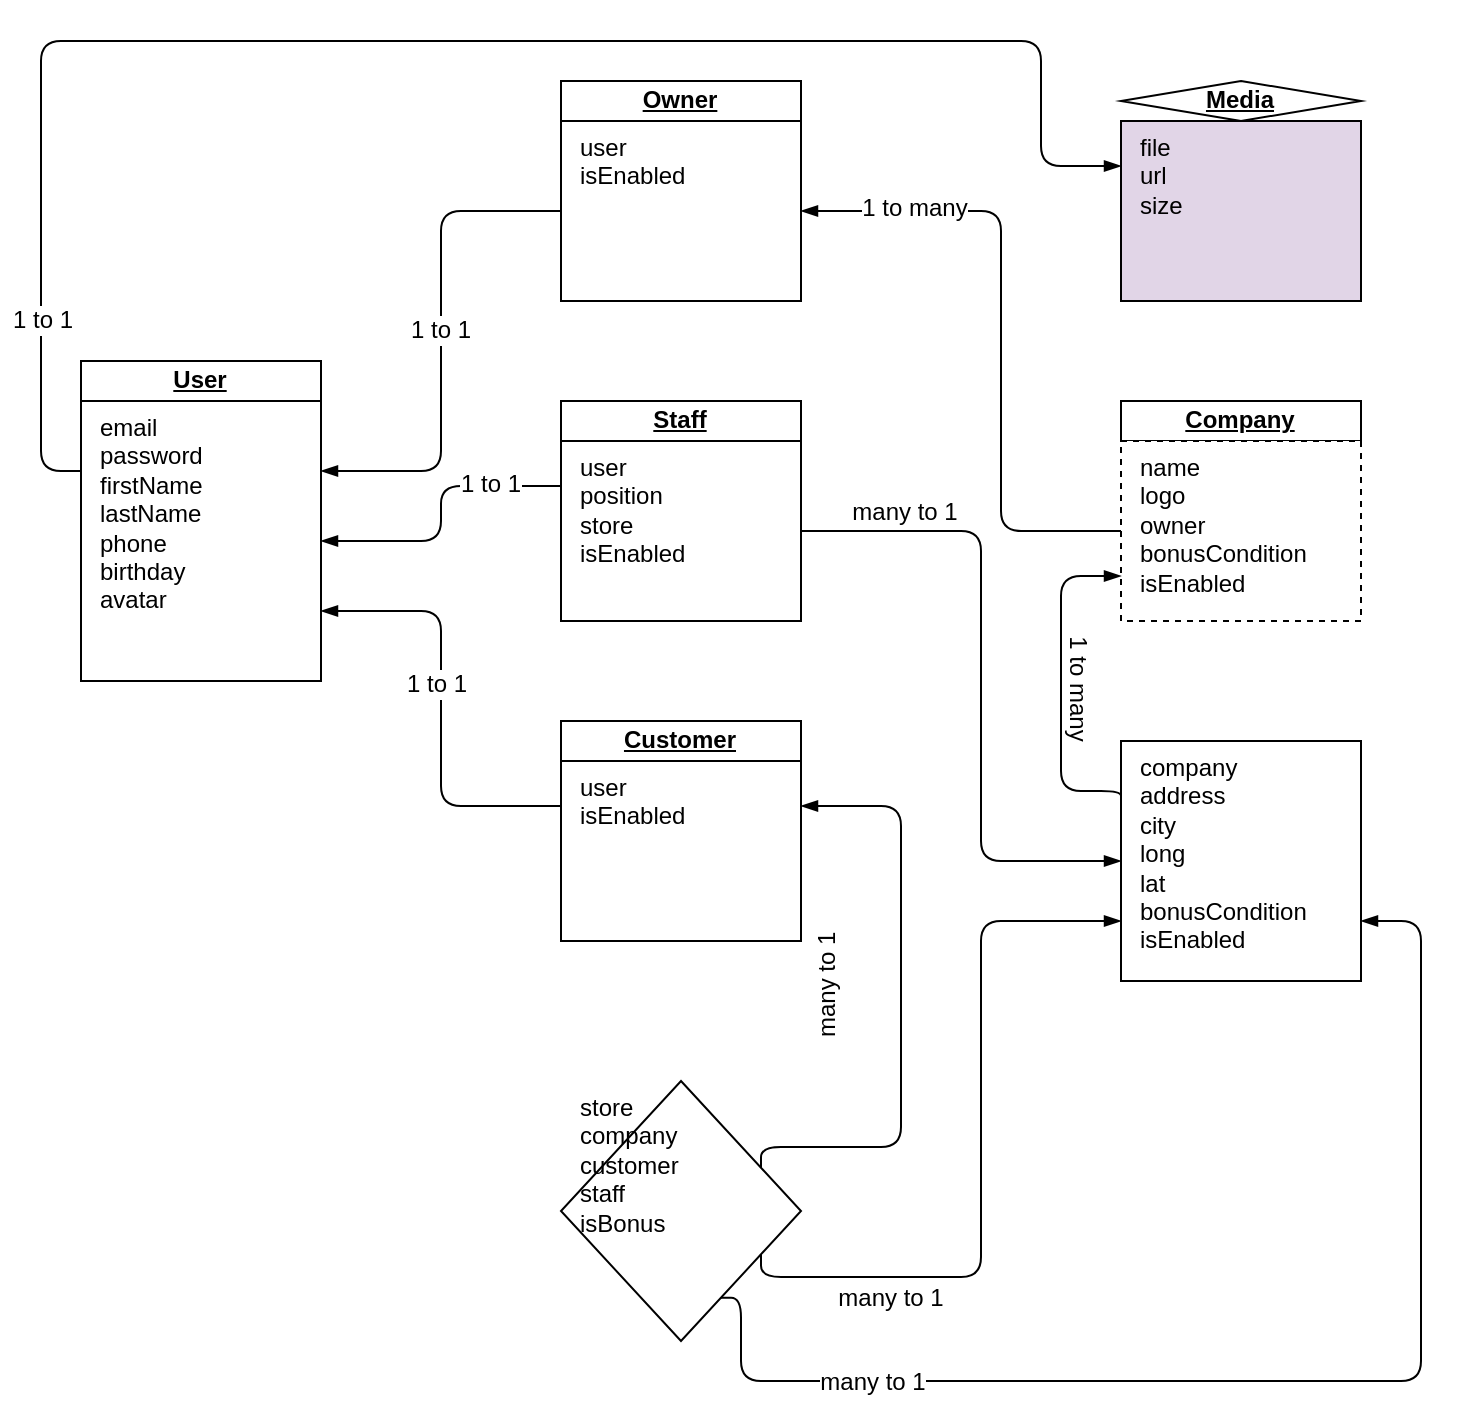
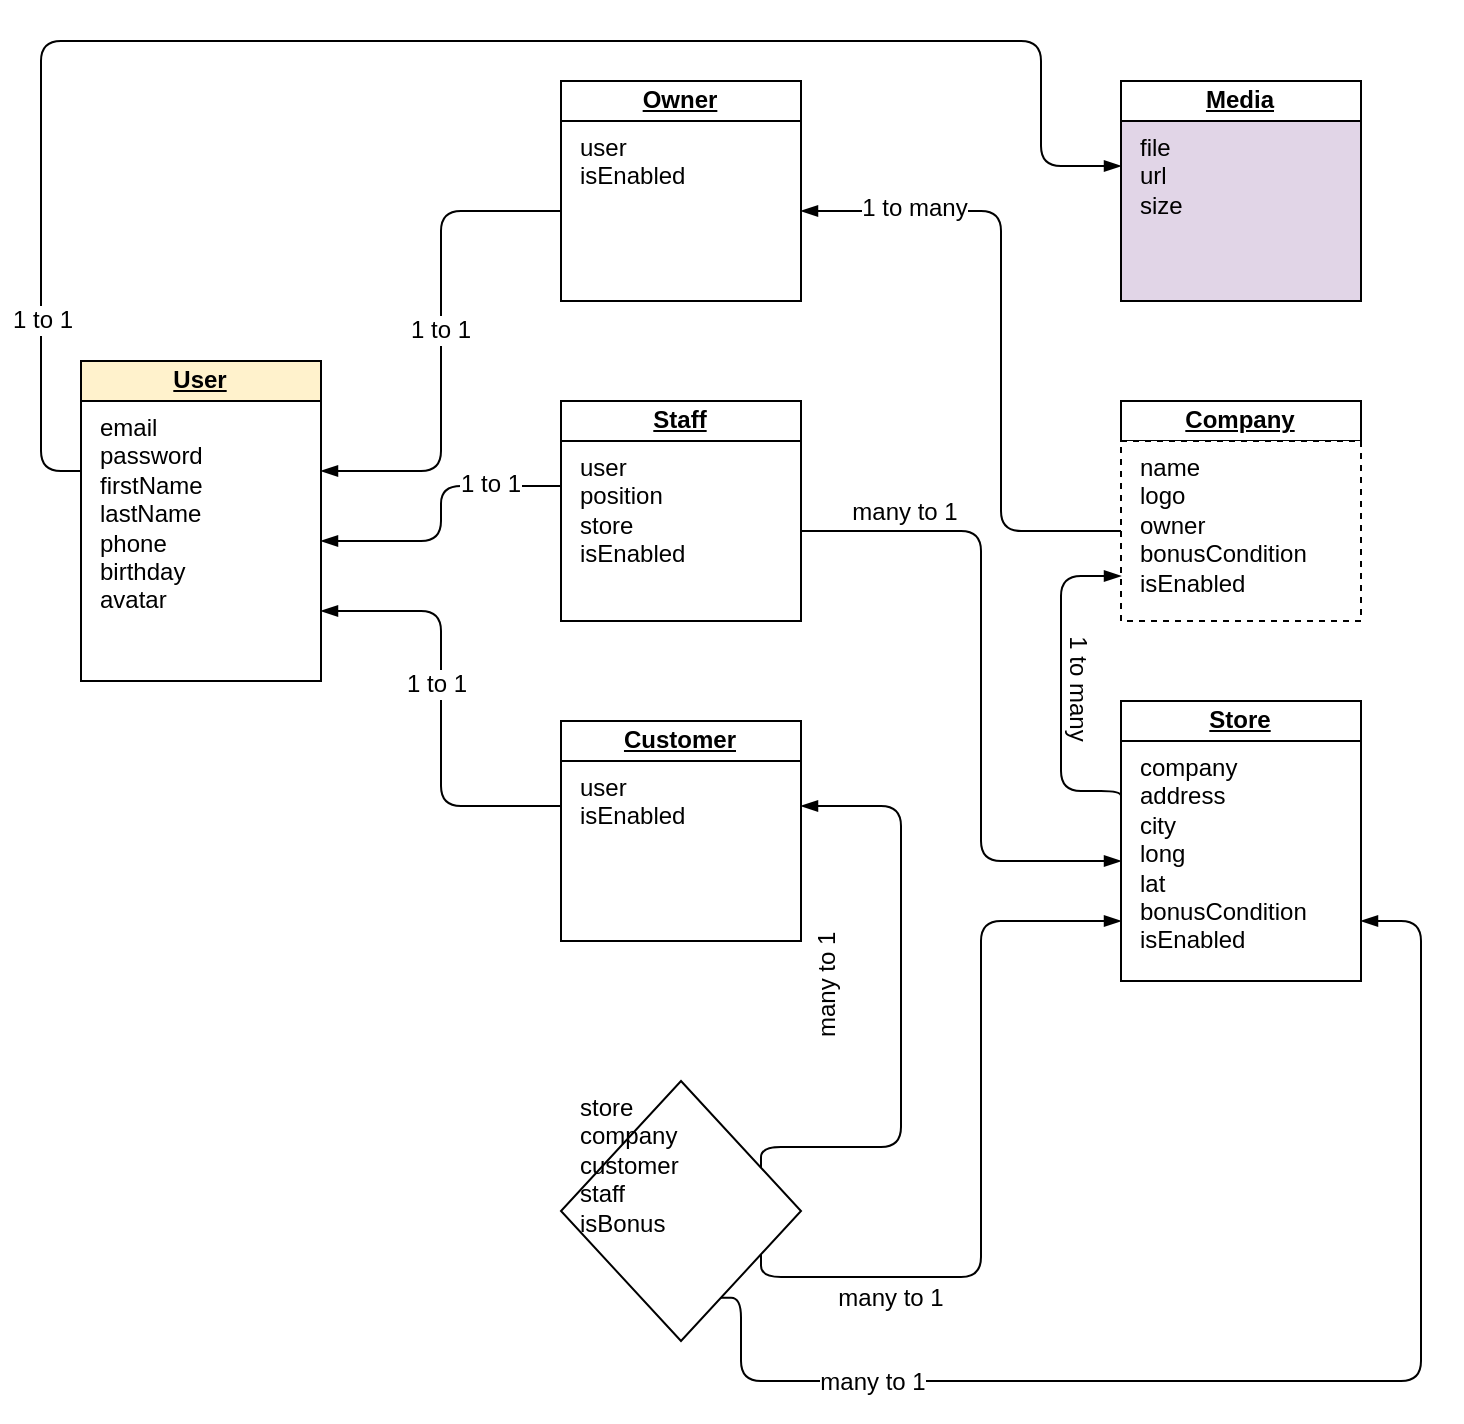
node "Media": shape diamond -> rectangle
node "User": fillcolor #ffffff -> #fff2cc
node "Store": added
